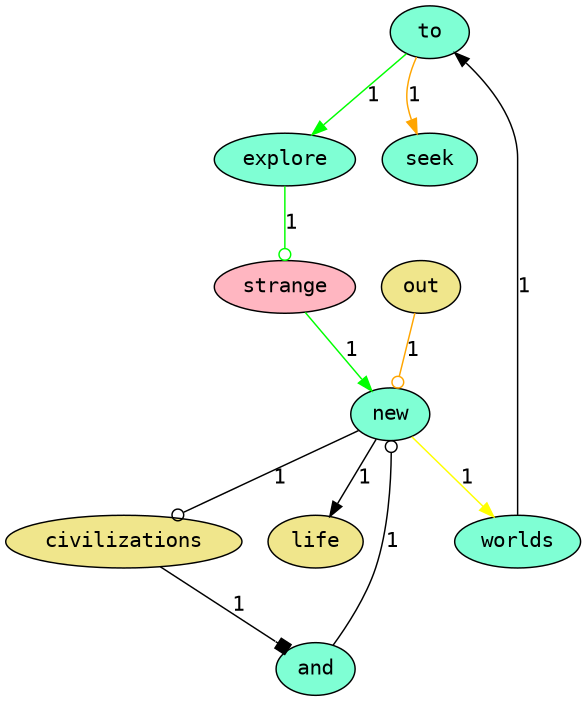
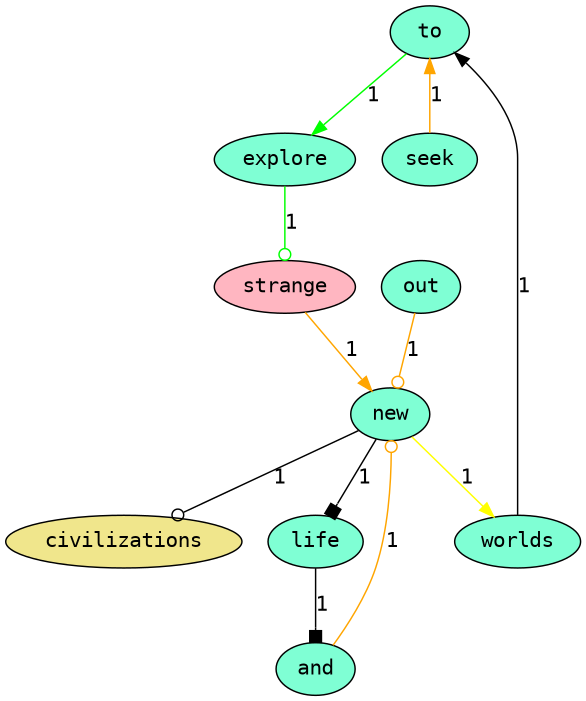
edge "to" -> "seek": reversed
node "out": fillcolor khaki -> aquamarine
edge "strange" -> "new": color green -> orange
edge "new" -> "life": arrowhead normal -> box
node "life": fillcolor khaki -> aquamarine
edge "and" -> "new": color black -> orange
edge "civilizations" -> "and": now "life" -> "and"
